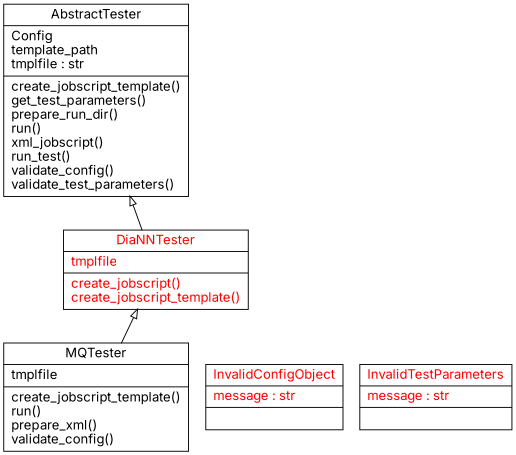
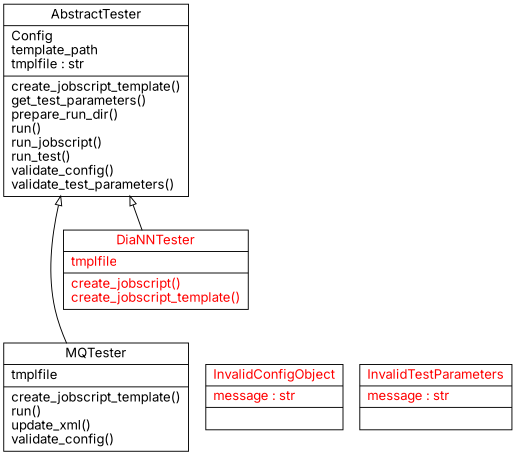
node "AbstractTester": text "xml_jobscript()" -> "run_jobscript()"
edge "MQTester" -> "DiaNNTester": now "MQTester" -> "AbstractTester"
node "MQTester": text "prepare_xml()" -> "update_xml()"
